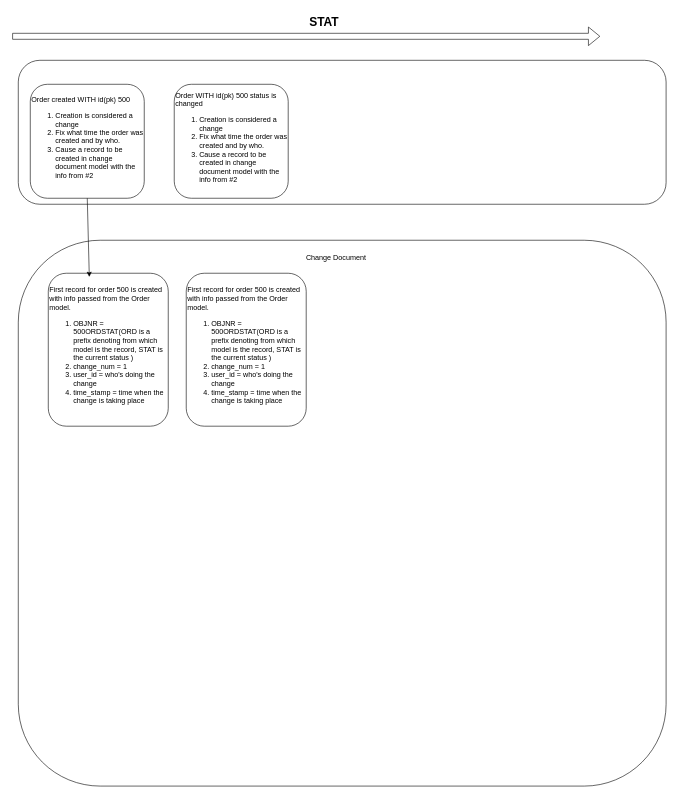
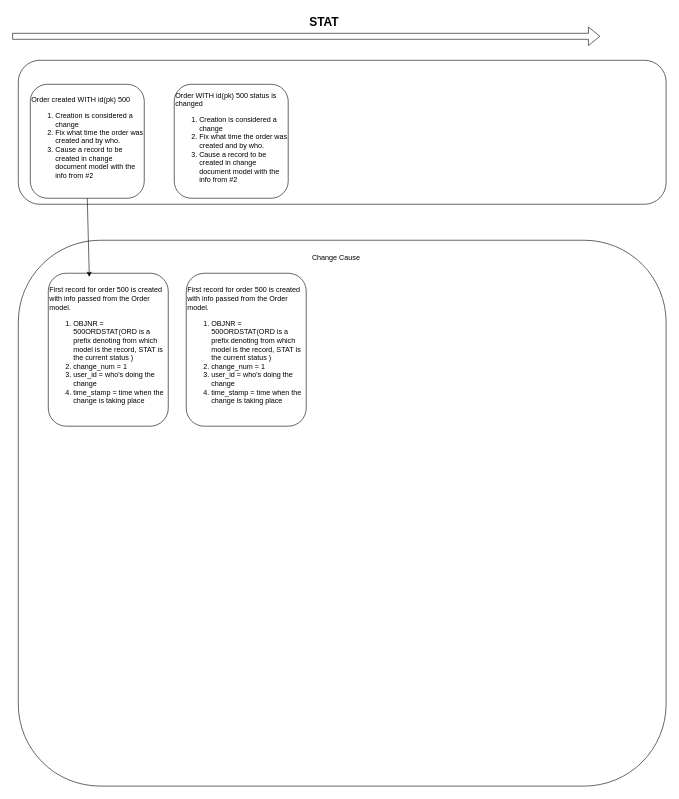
node "Change Document": label "Change Document" -> "Change Cause"
